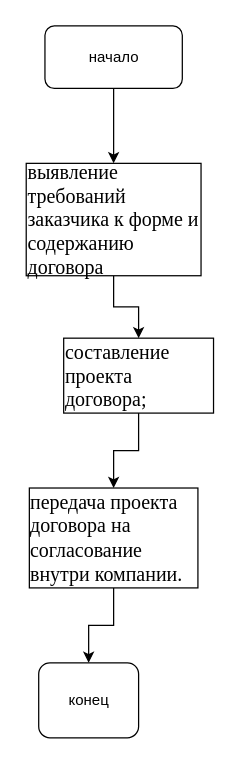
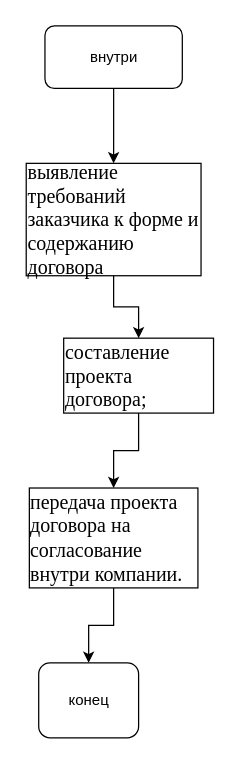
node "начало": label "начало" -> "внутри"
